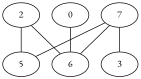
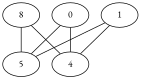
node "2": label "2" -> "8"
node "7": label "7" -> "1"
edge "0" -- "5": added
node "6": label "6" -> "4"
node "3": removed
